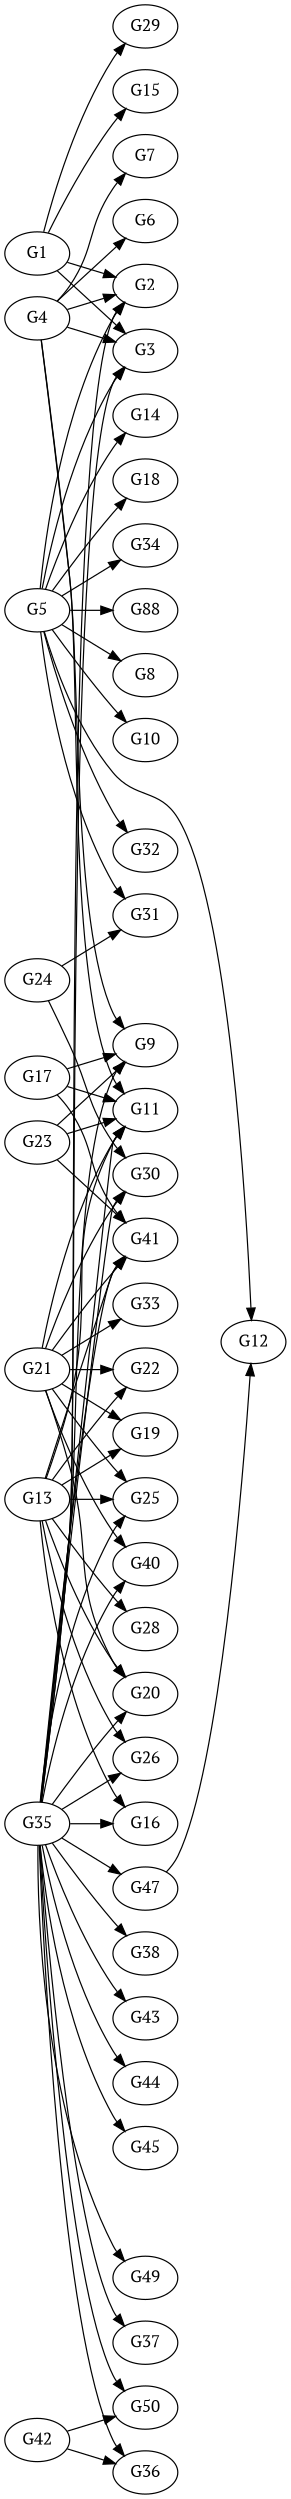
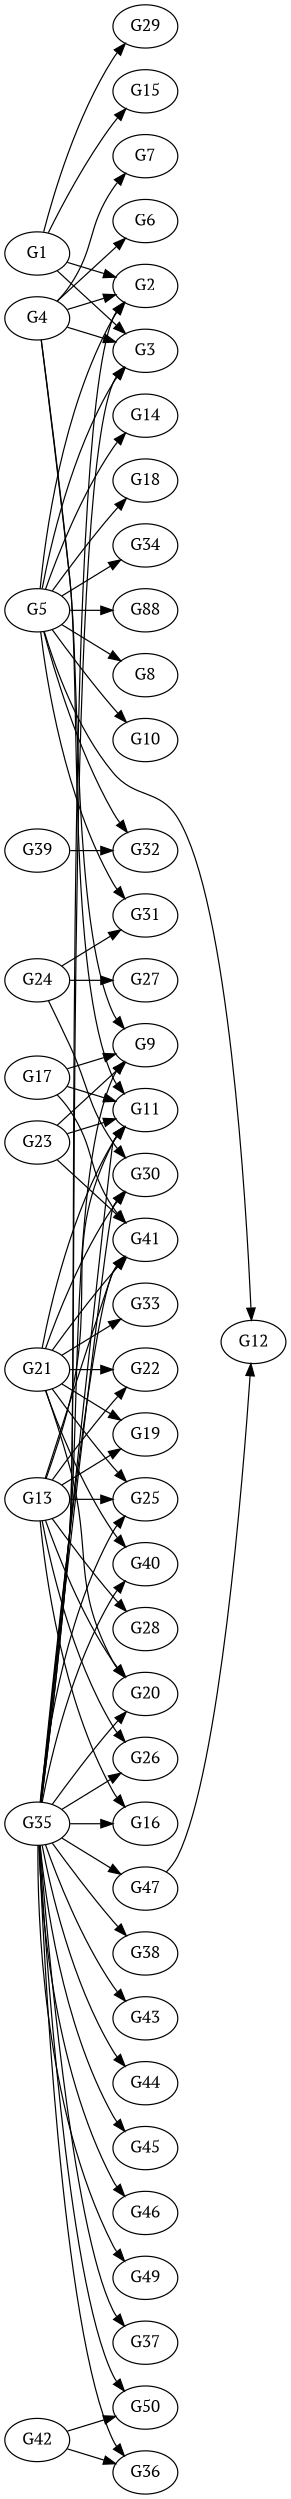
node "G39": added
node "G27": added
node "G46": added
